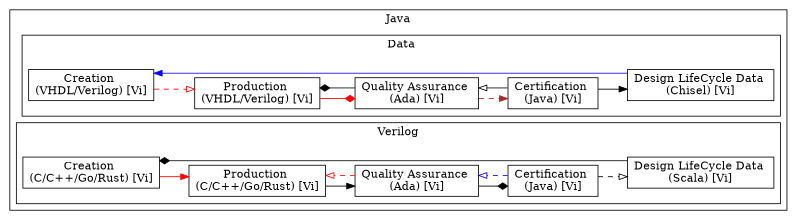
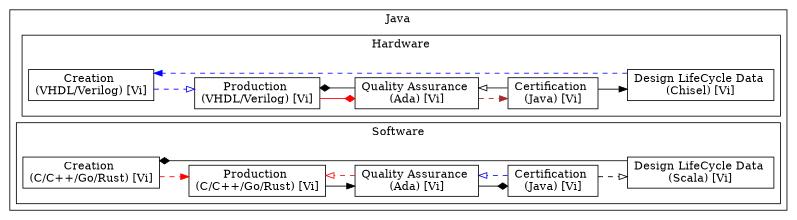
cluster "Data": label "Data" -> "Hardware"
edge "Design LifeCycle Data (Chisel) [Vi]" -> "Creation (VHDL/Verilog) [Vi]": style solid -> dashed
edge "Creation (VHDL/Verilog) [Vi]" -> "Production (VHDL/Verilog) [Vi]": color red -> blue
cluster "Verilog": label "Verilog" -> "Software"
edge "Creation (C/C++/Go/Rust) [Vi]" -> "Production (C/C++/Go/Rust) [Vi]": style solid -> dashed
